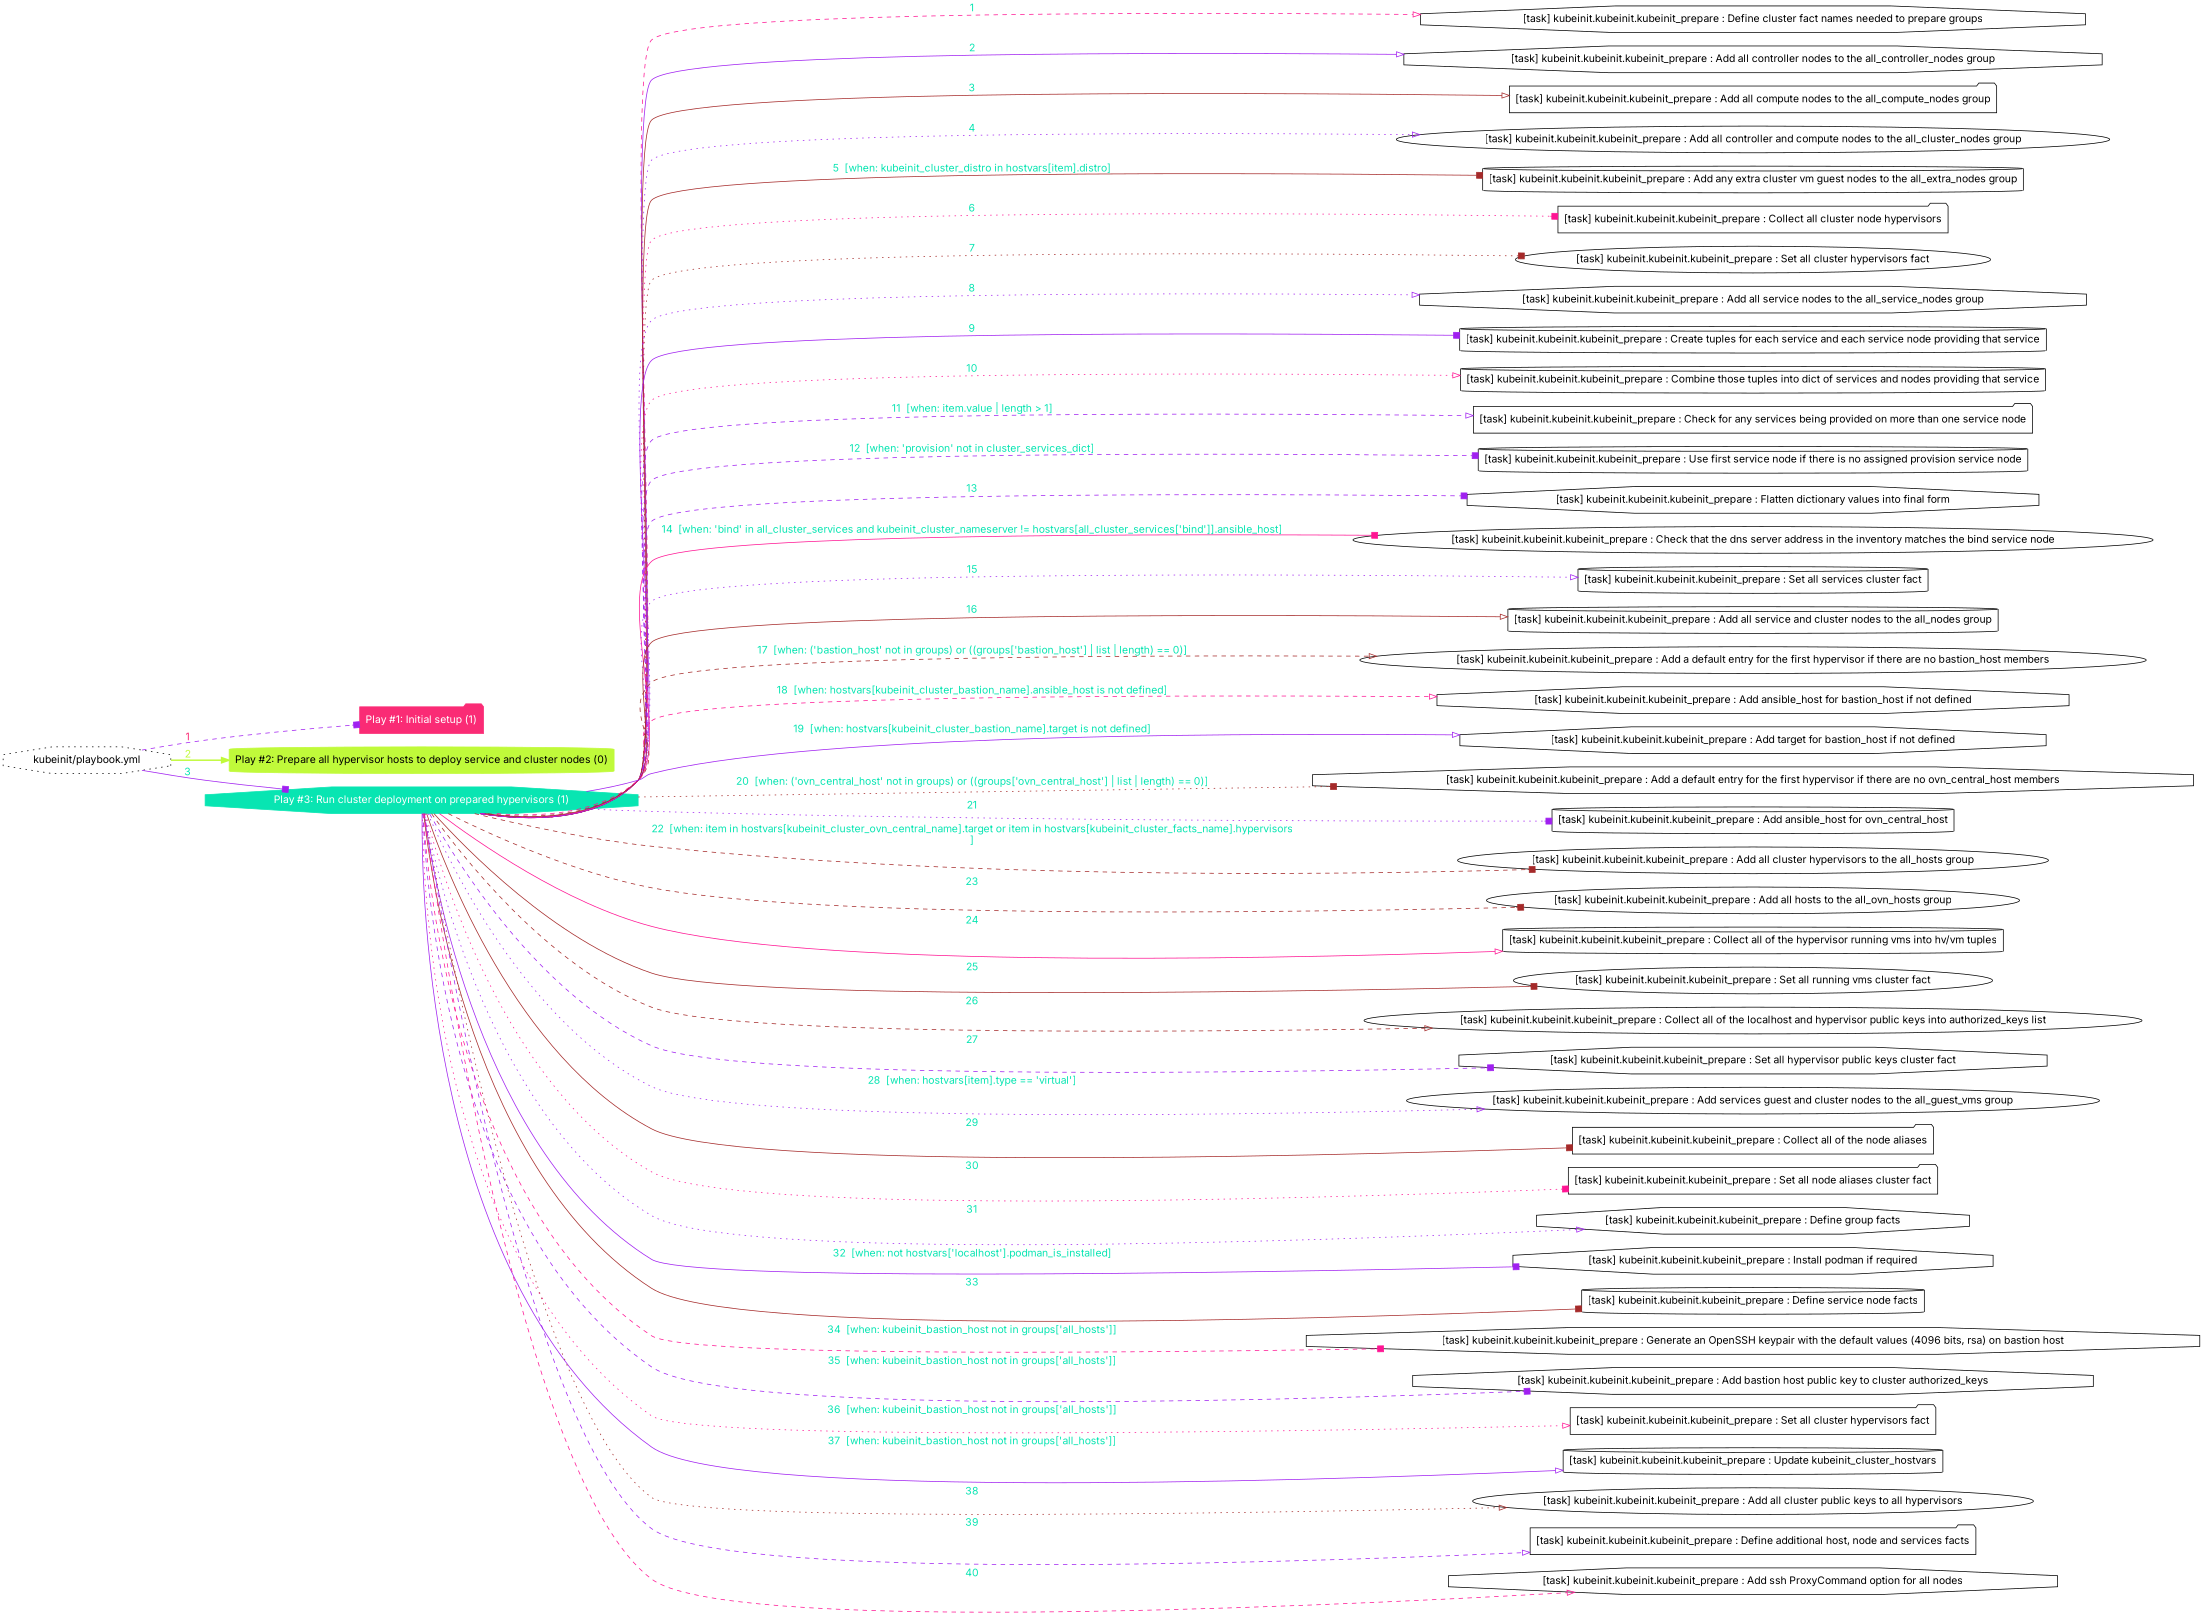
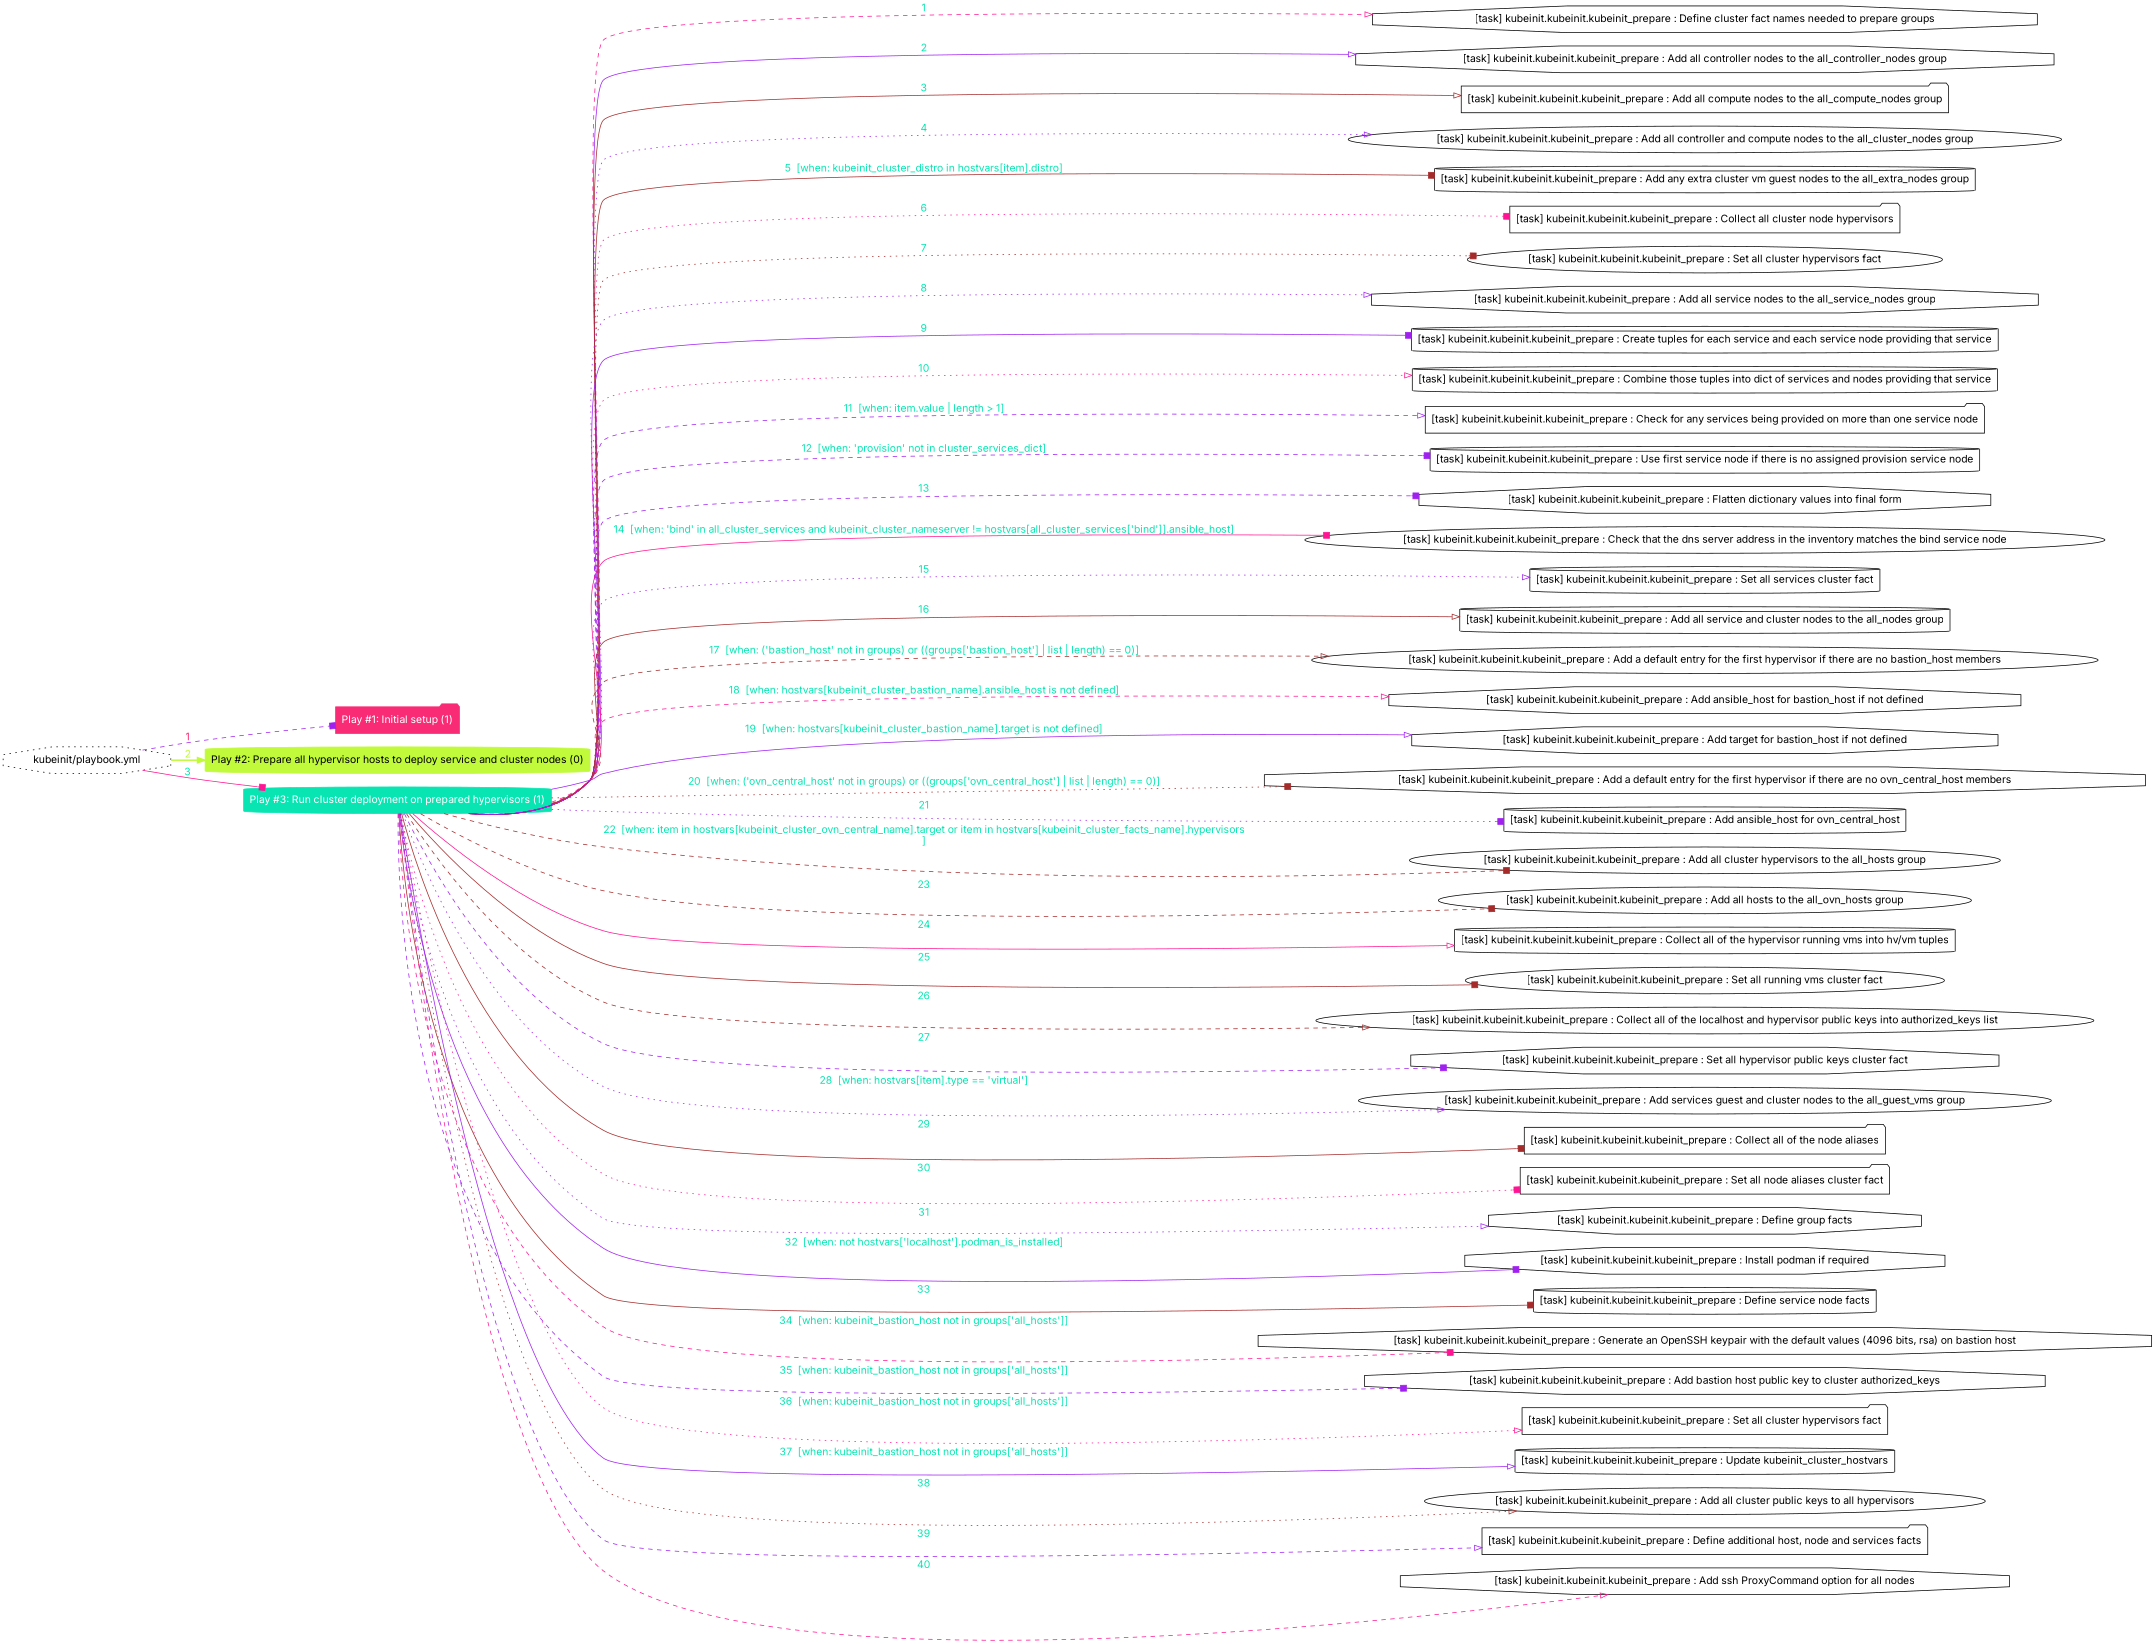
edge "kubeinit/playbook.yml" -> "Play #3: Run cluster deployment on prepared hypervisors (1)": color purple -> deeppink
node "Play #3: Run cluster deployment on prepared hypervisors (1)": shape octagon -> cylinder
